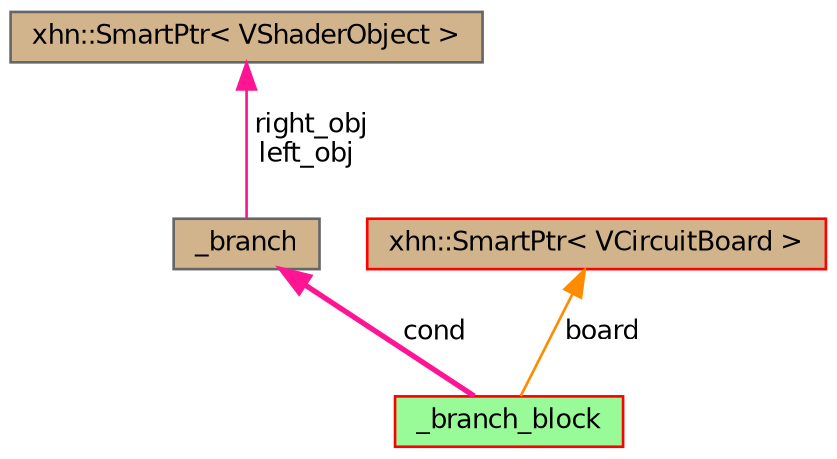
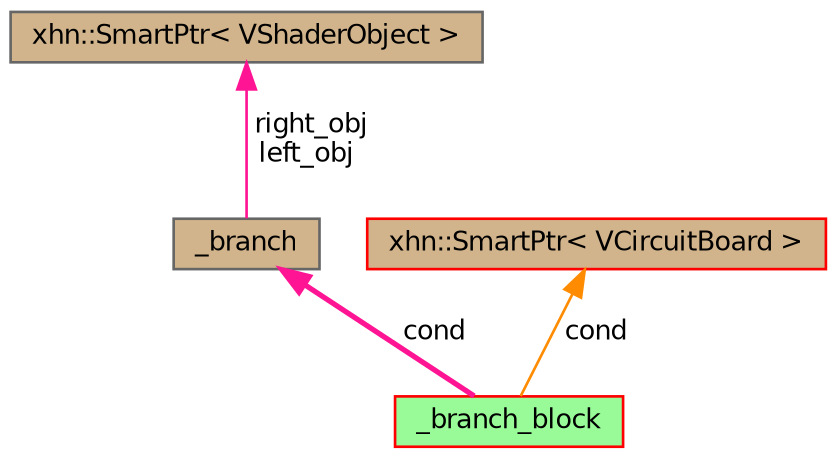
edge "_branch_block" -> "xhn::SmartPtr< VCircuitBoard >": label " board" -> " cond"
